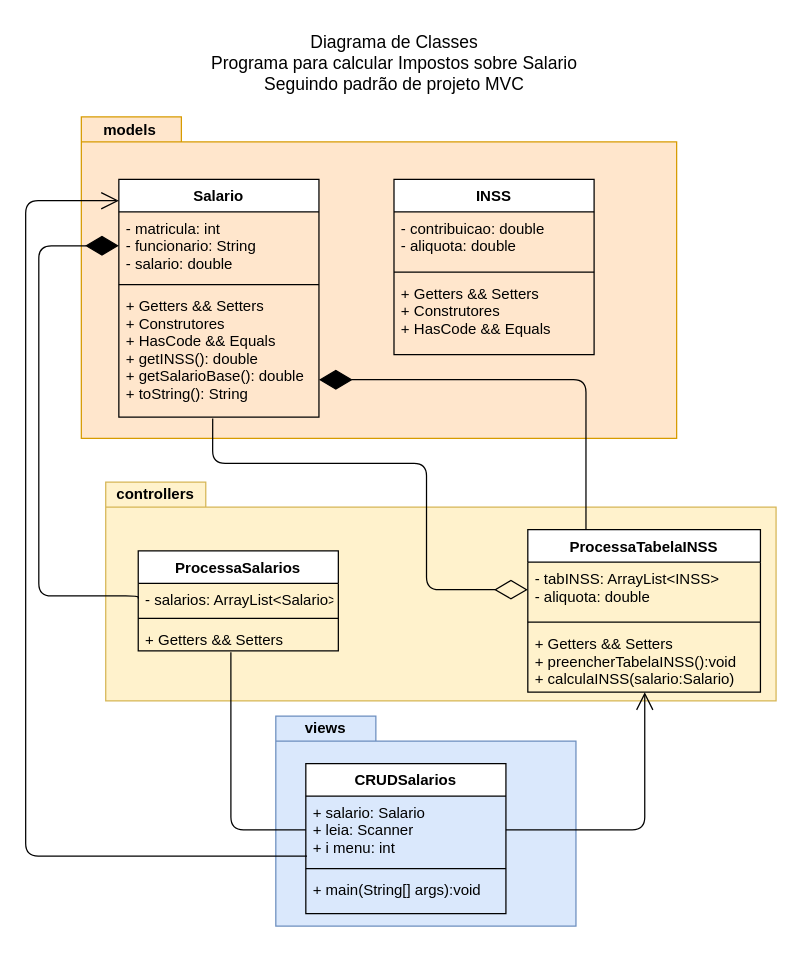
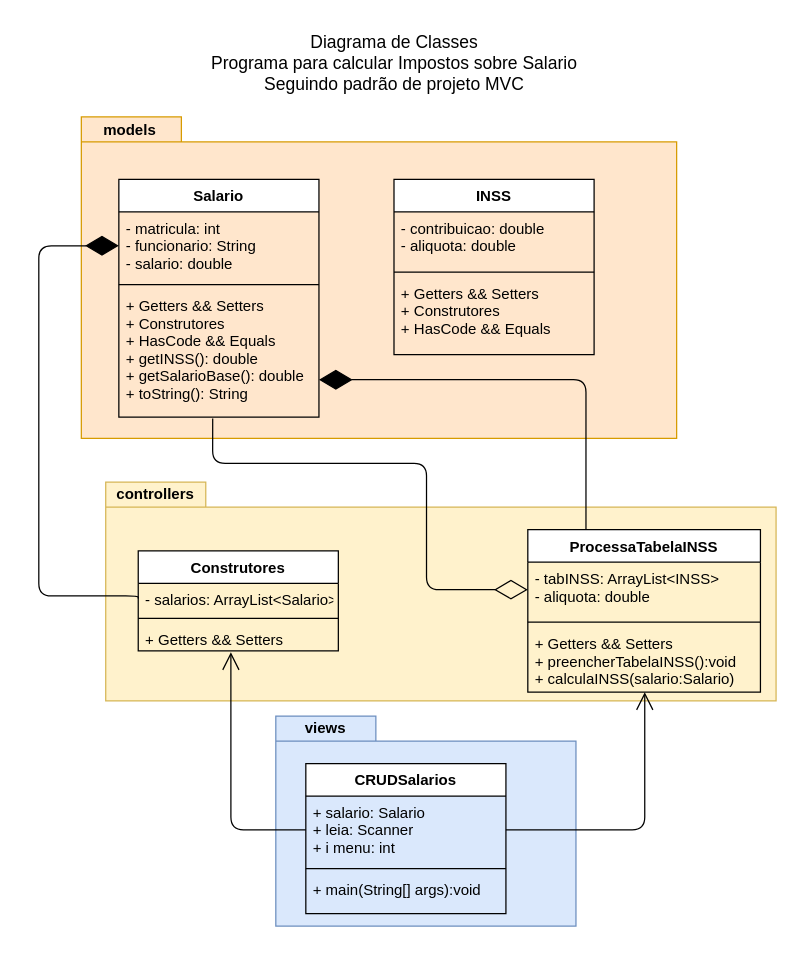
node "ProcessaSalarios": label "ProcessaSalarios" -> "Construtores"
edge "+ salario: Salario + leia: Scanner + i menu: int" -> "Salario": removed
edge "+ Getters && Setters" -- "+ salario: Salario + leia: Scanner + i menu: int": arrowhead none -> open
